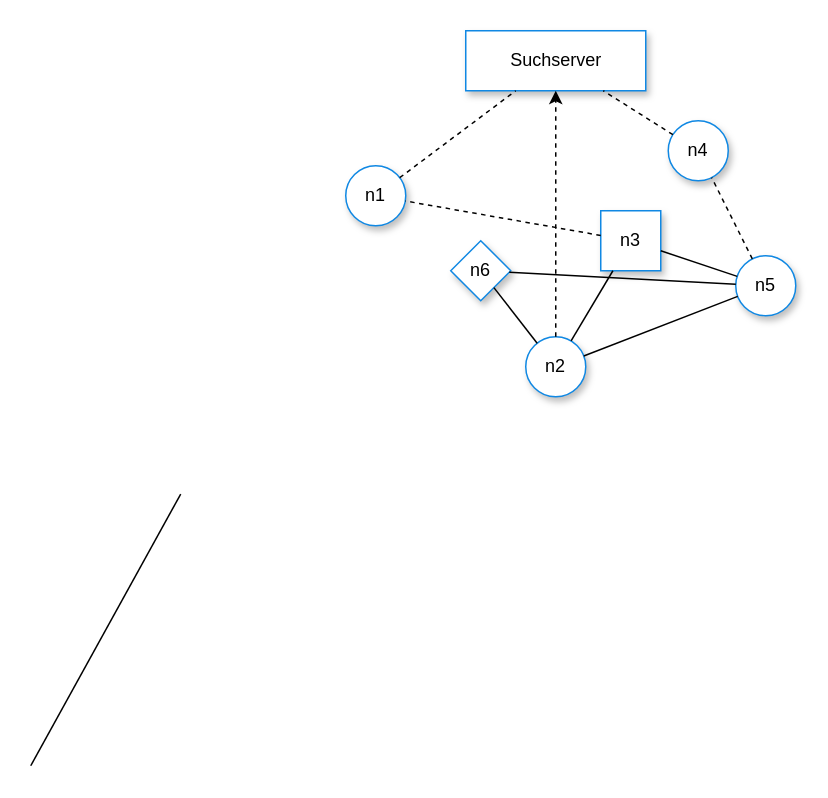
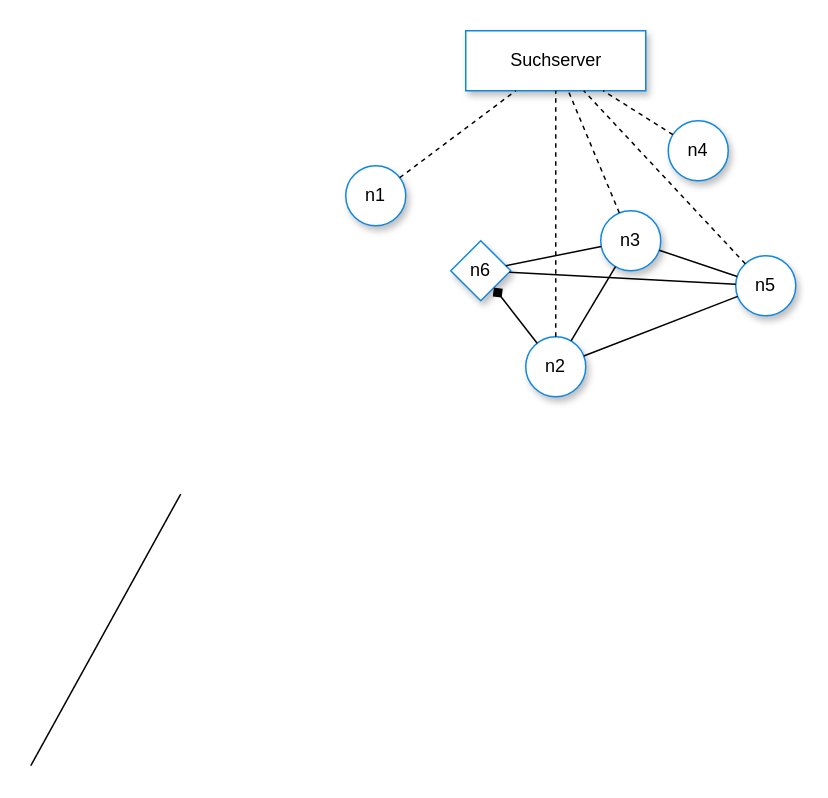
edge "n2" -> "Suchserver": arrowhead classic -> none
edge "n1" -- "n3": now "Suchserver" -- "n3"
edge "n4" -- "n5": now "Suchserver" -- "n5"
node "n3": shape rectangle -> ellipse
edge "n3" -- "n6": added
edge "n6" -- "n2": arrowhead none -> diamond
